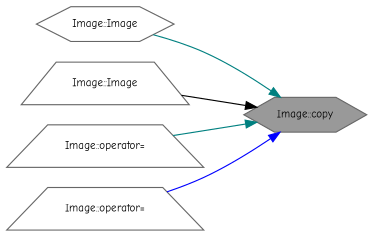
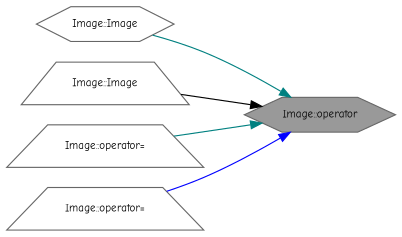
node "Image::copy": label "Image::copy" -> "Image::operator"
